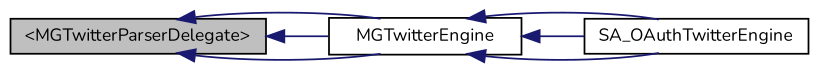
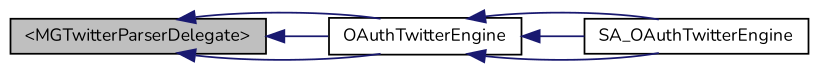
node "MGTwitterEngine": label "MGTwitterEngine" -> "OAuthTwitterEngine"
